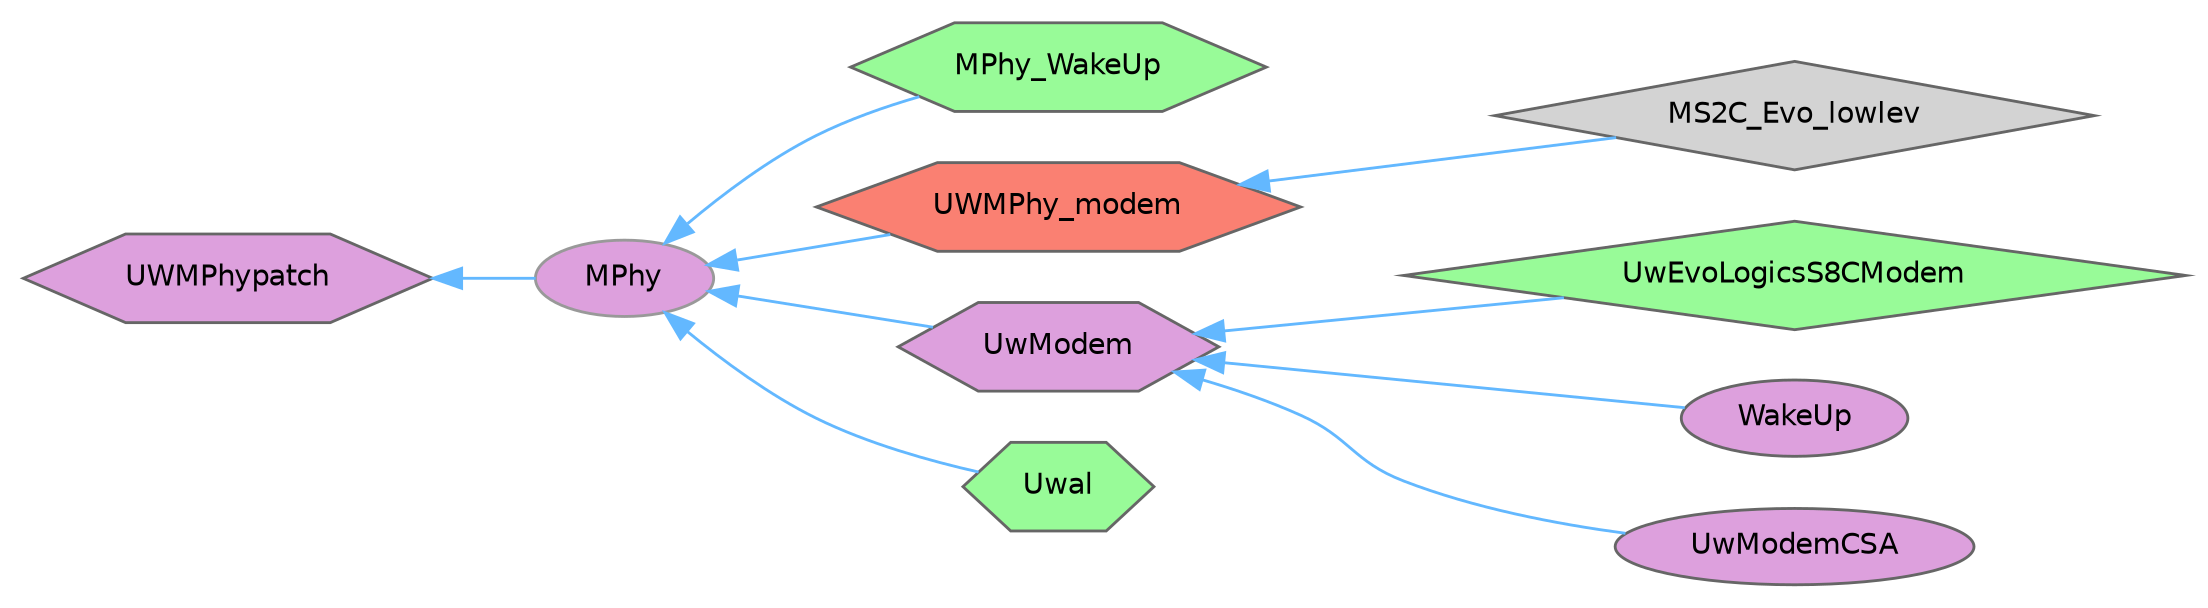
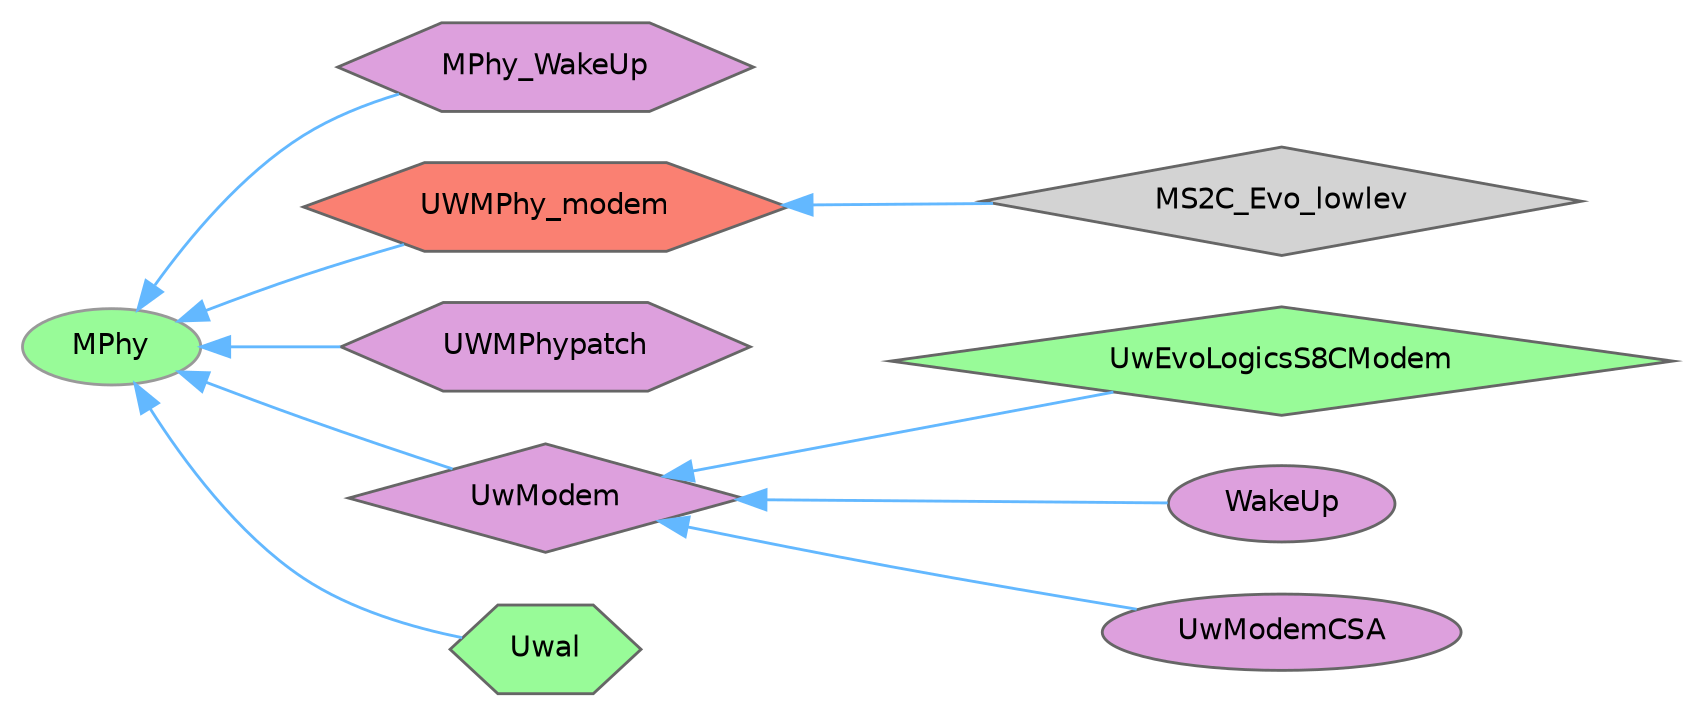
node "MPhy_WakeUp": fillcolor palegreen -> plum
edge "MPhy" -> "UWMPhypatch": reversed
node "MPhy": fillcolor plum -> palegreen
node "UwModem": shape hexagon -> diamond
